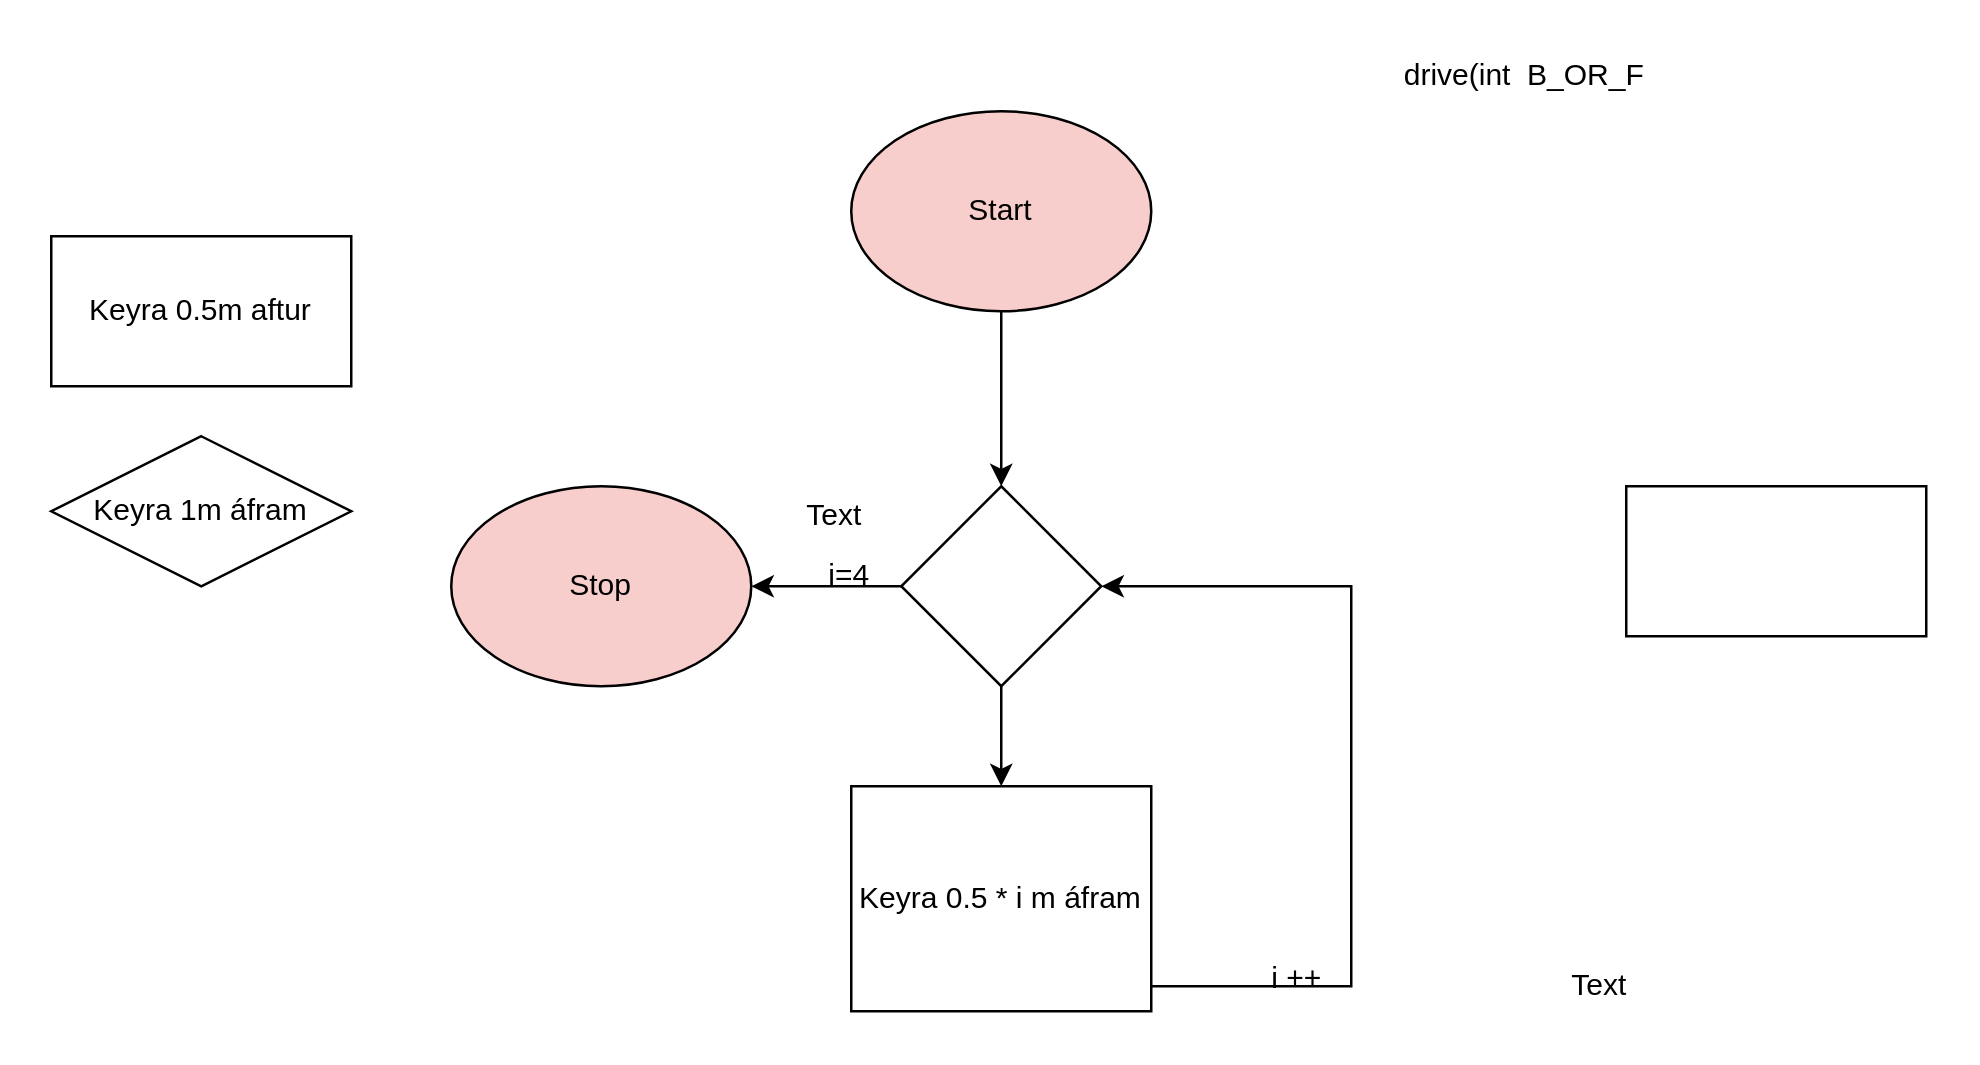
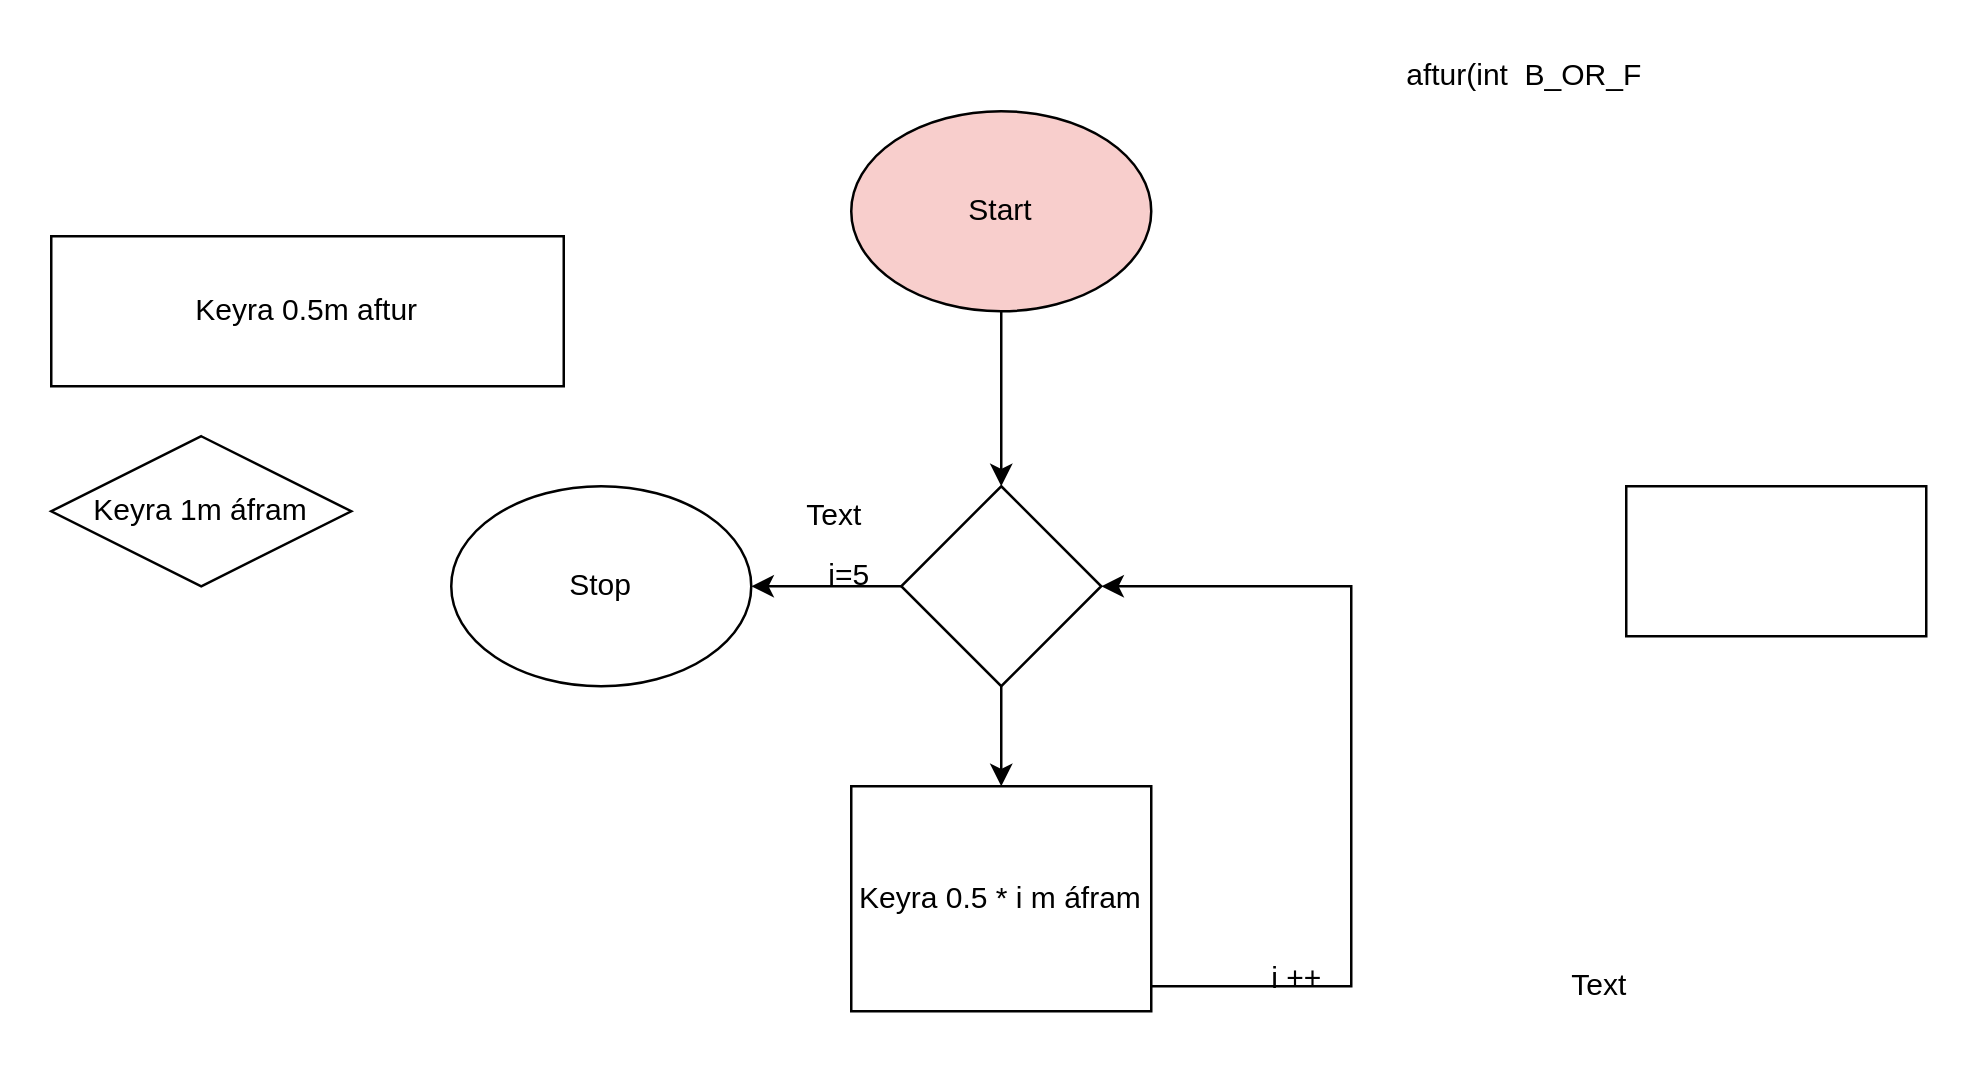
node "drive(int B_OR_F": label "drive(int B_OR_F" -> "aftur(int B_OR_F"
node "Keyra 0.5m aftur": size 300x150 -> 513x150
node "i=4": label "i=4" -> "i=5"
node "Stop": fillcolor #f8cecc -> #ffffff
